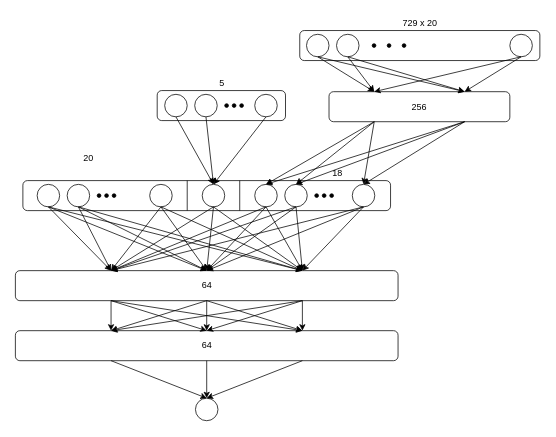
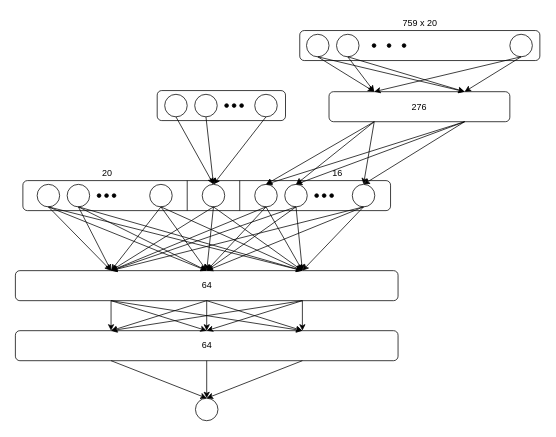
node "729 x 20": label "729 x 20" -> "759 x 20"
node "5": removed
node "256": label "256" -> "276"
node "20": moved (88, 158) -> (107, 173)
node "18": label "18" -> "16"
